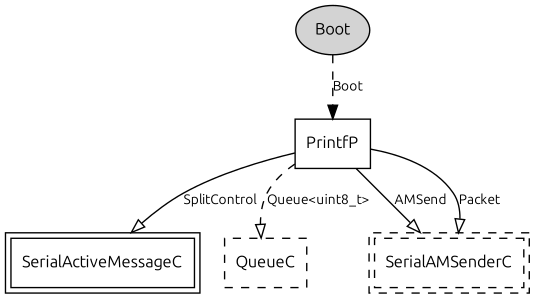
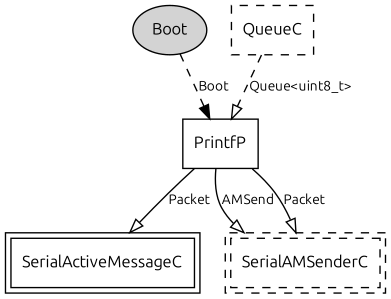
edge "PrintfP" -> "QueueC": reversed
edge "PrintfP" -> "SerialActiveMessageC": label "SplitControl" -> "Packet"
